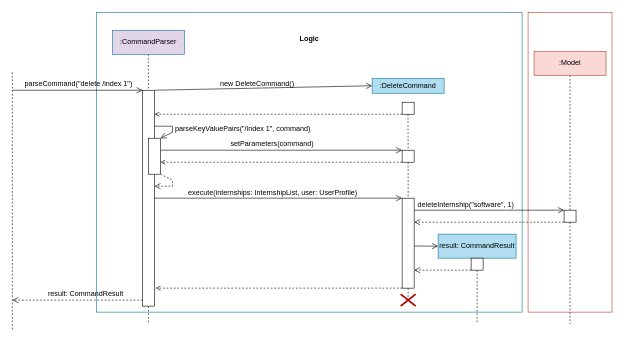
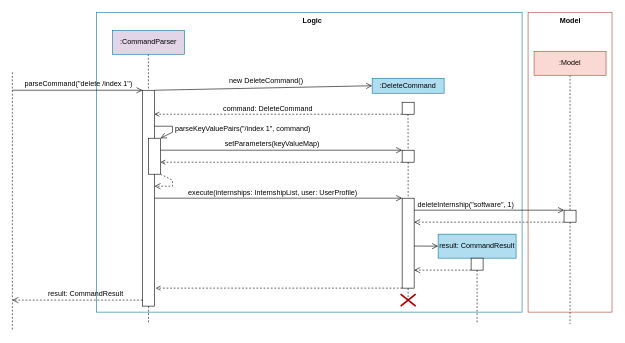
node "Model": added
node "Logic": moved (309, 39) -> (312, 21)
node "new DeleteCommand()": moved (257, 84) -> (266, 81)
node "command: DeleteCommand": added
node "setParameters(command)": label "setParameters(command)" -> "setParameters(keyValueMap)"
